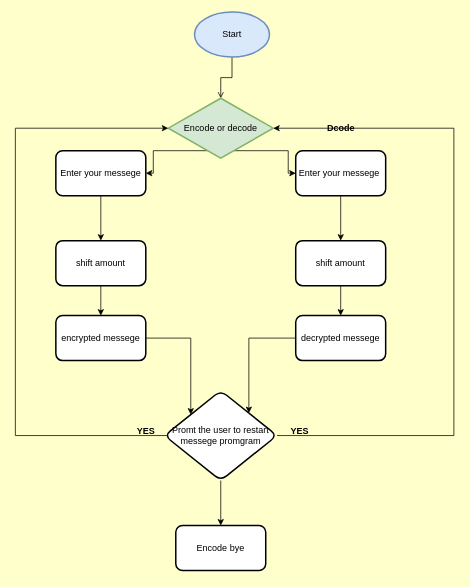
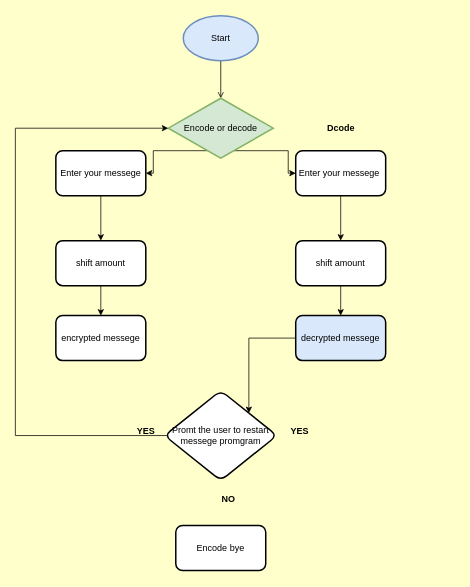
node "Start": moved (232, 34) -> (221, 38)
node "decrypted messege": fillcolor #ffffff -> #dae8fc
edge "encrypted messege" -> "Promt the user to restart messege promgram": removed
edge "Promt the user to restart messege promgram" -> "Encode or decode": removed
node "NO": added
edge "Promt the user to restart messege promgram" -> "Encode bye": removed
